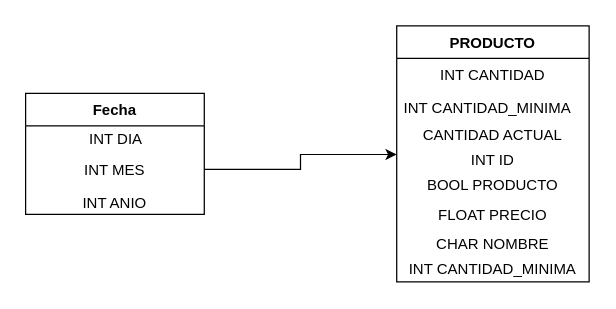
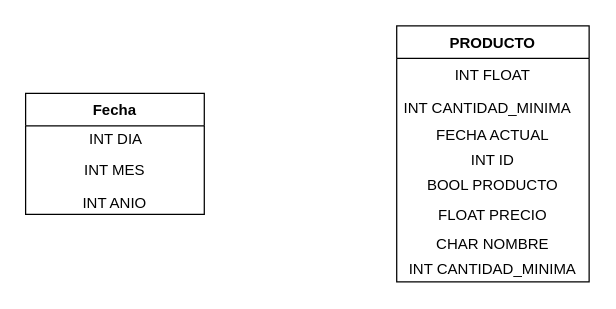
node "INT CANTIDAD": label "INT CANTIDAD" -> "INT FLOAT"
node "CANTIDAD ACTUAL": label "CANTIDAD ACTUAL" -> "FECHA ACTUAL"
edge "INT MES" -> "INT ID": removed
